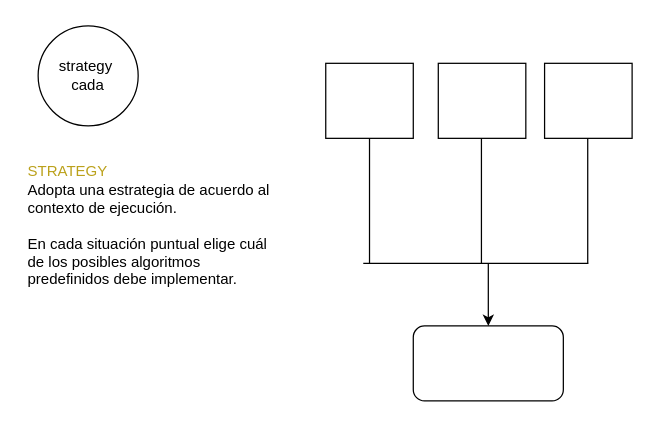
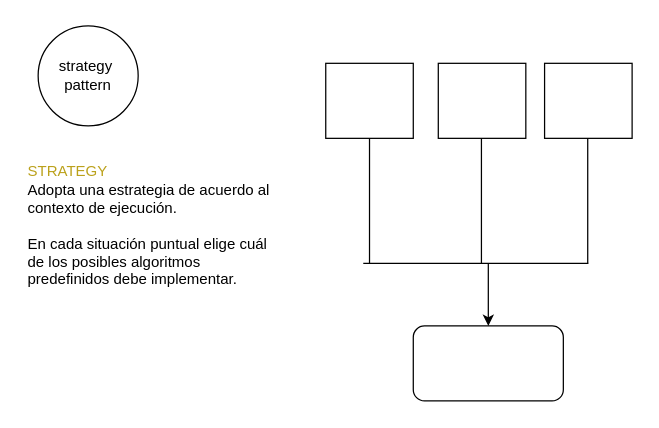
node "strategy cada": label "strategy cada" -> "strategy pattern"
